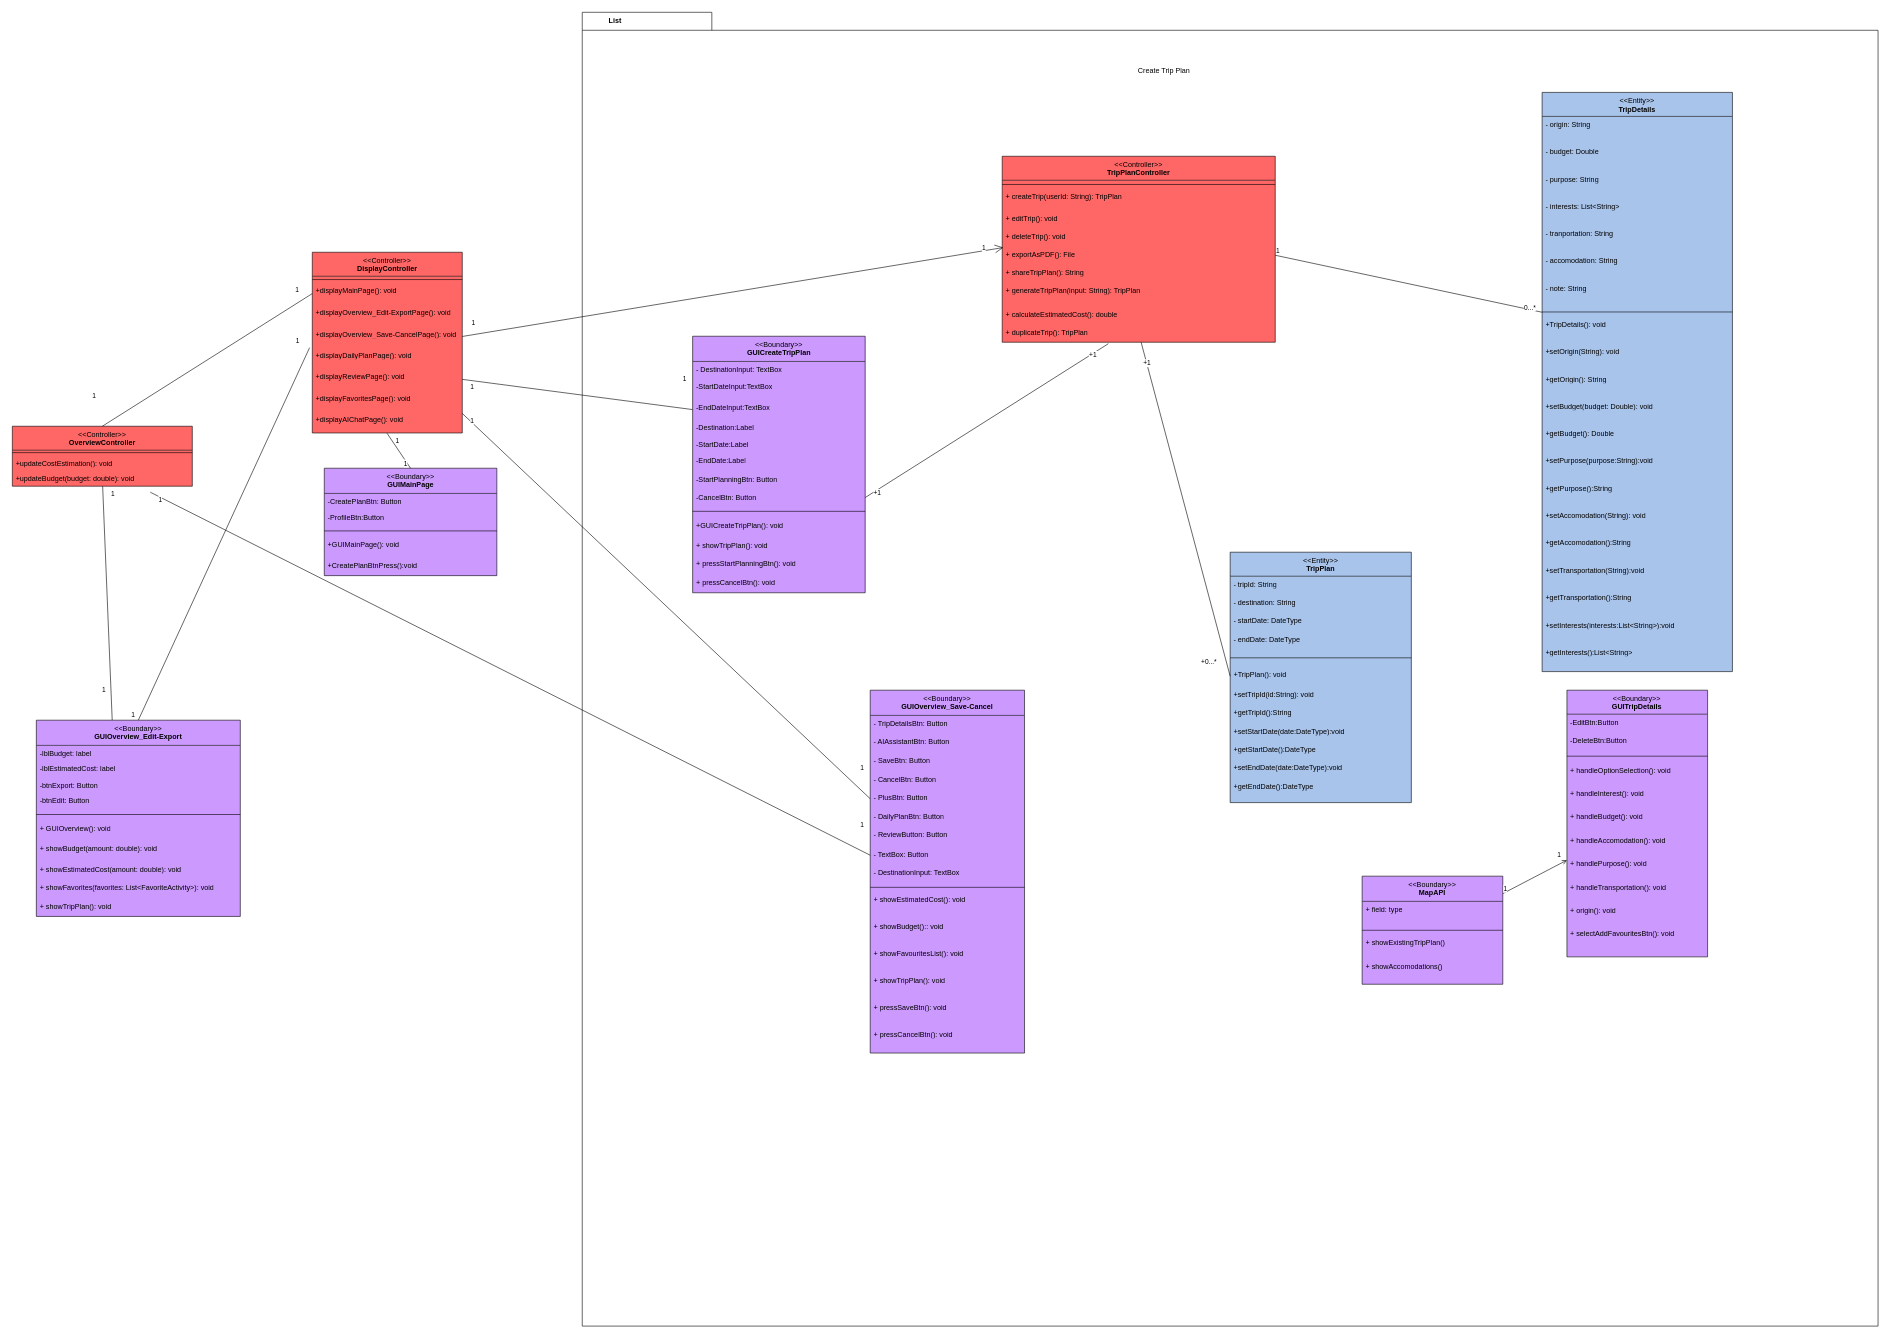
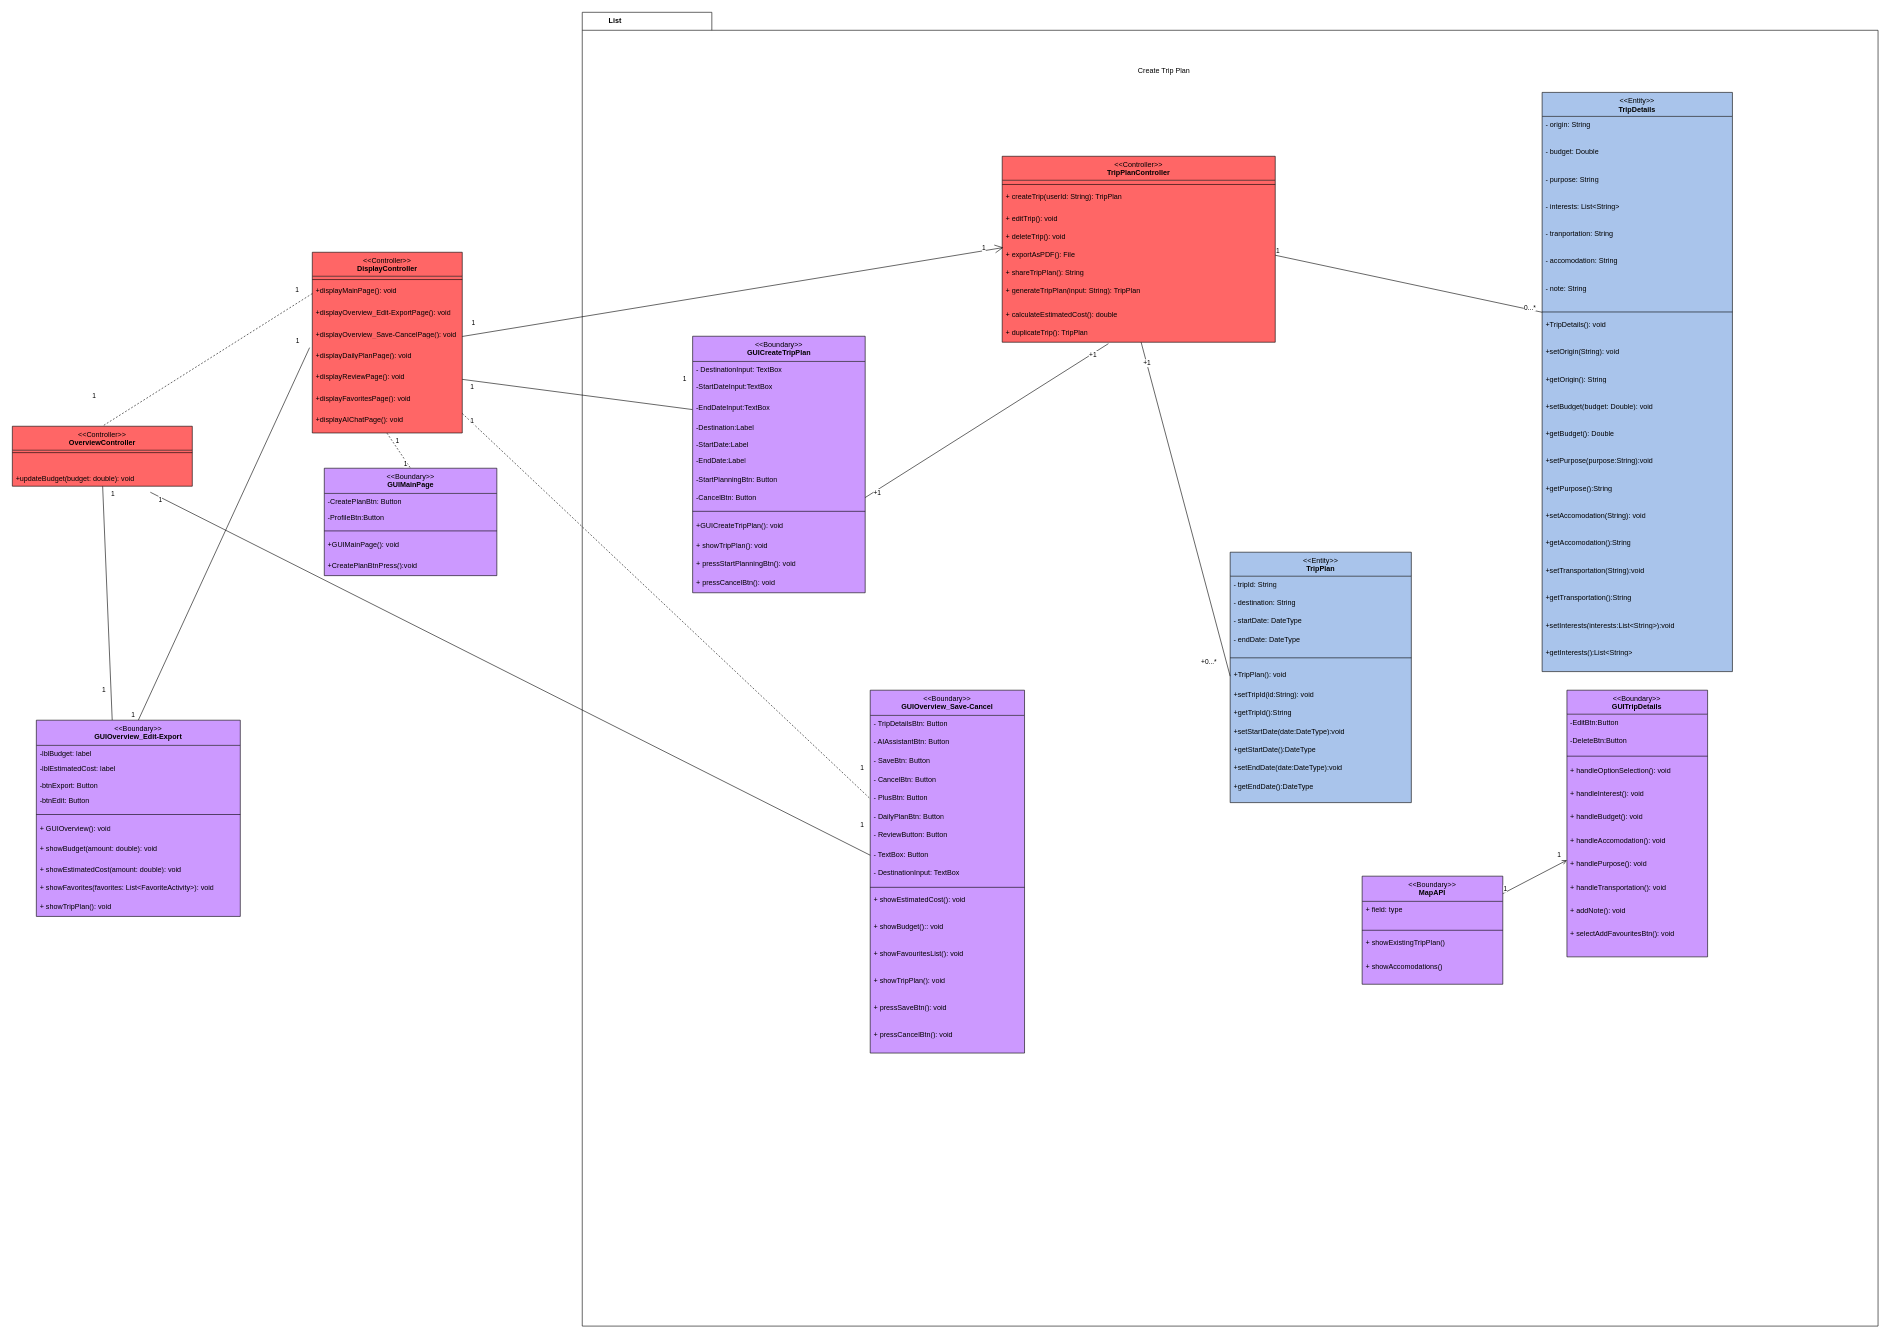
edge "+displayMainPage(): void" -- "<<Controller>> OverviewController": style solid -> dashed
edge "+displayAIChatPage(): void" -- "<<Boundary>> GUIMainPage": style solid -> dashed
node "+updateCostEstimation(): void": removed
edge "<<Controller>> DisplayController" -- "<<Boundary>> GUIOverview_Save-Cancel": style solid -> dashed
node "+ origin(): void": label "+ origin(): void" -> "+ addNote(): void"
